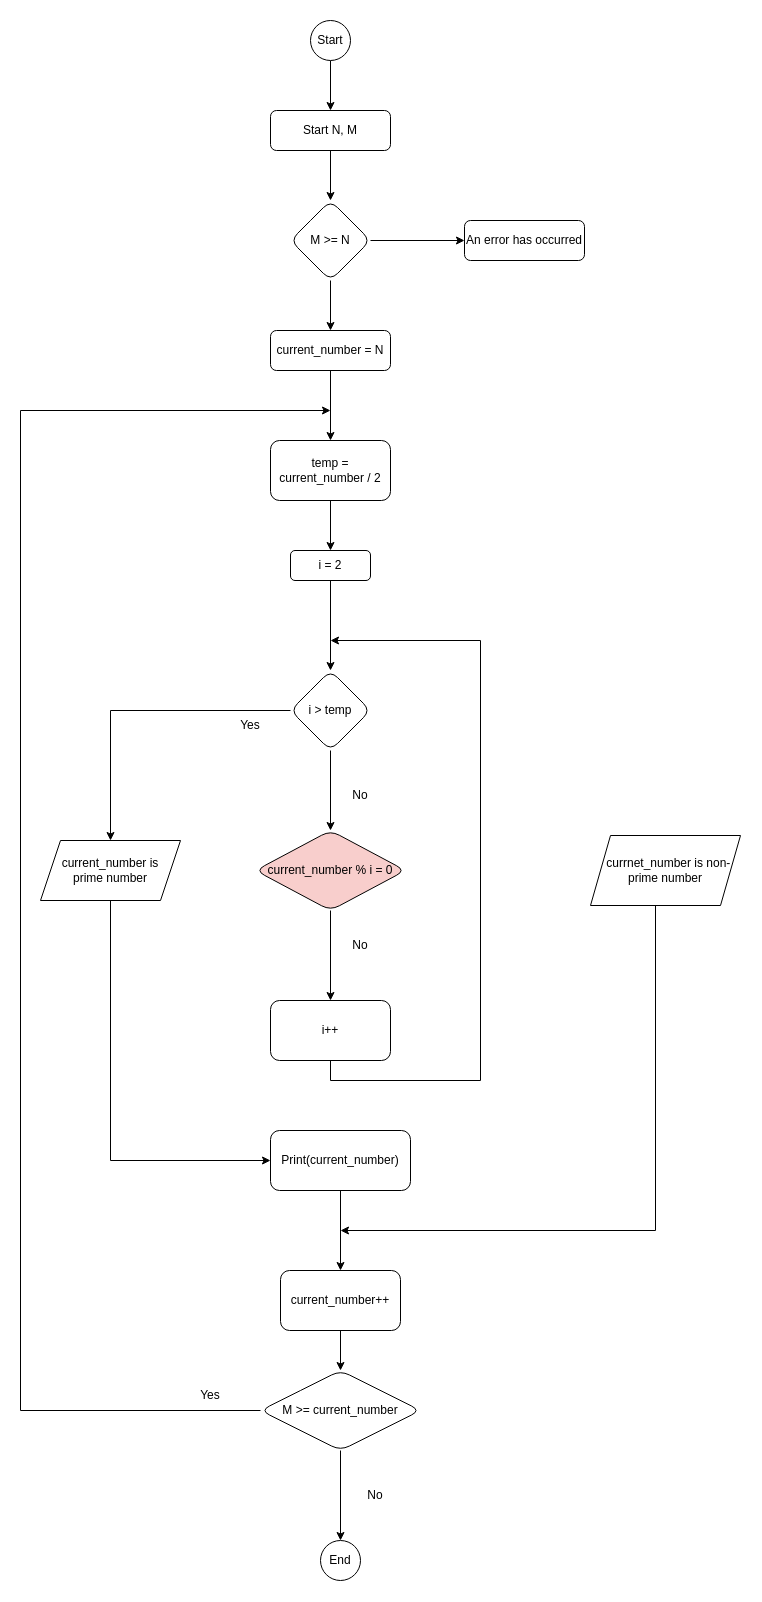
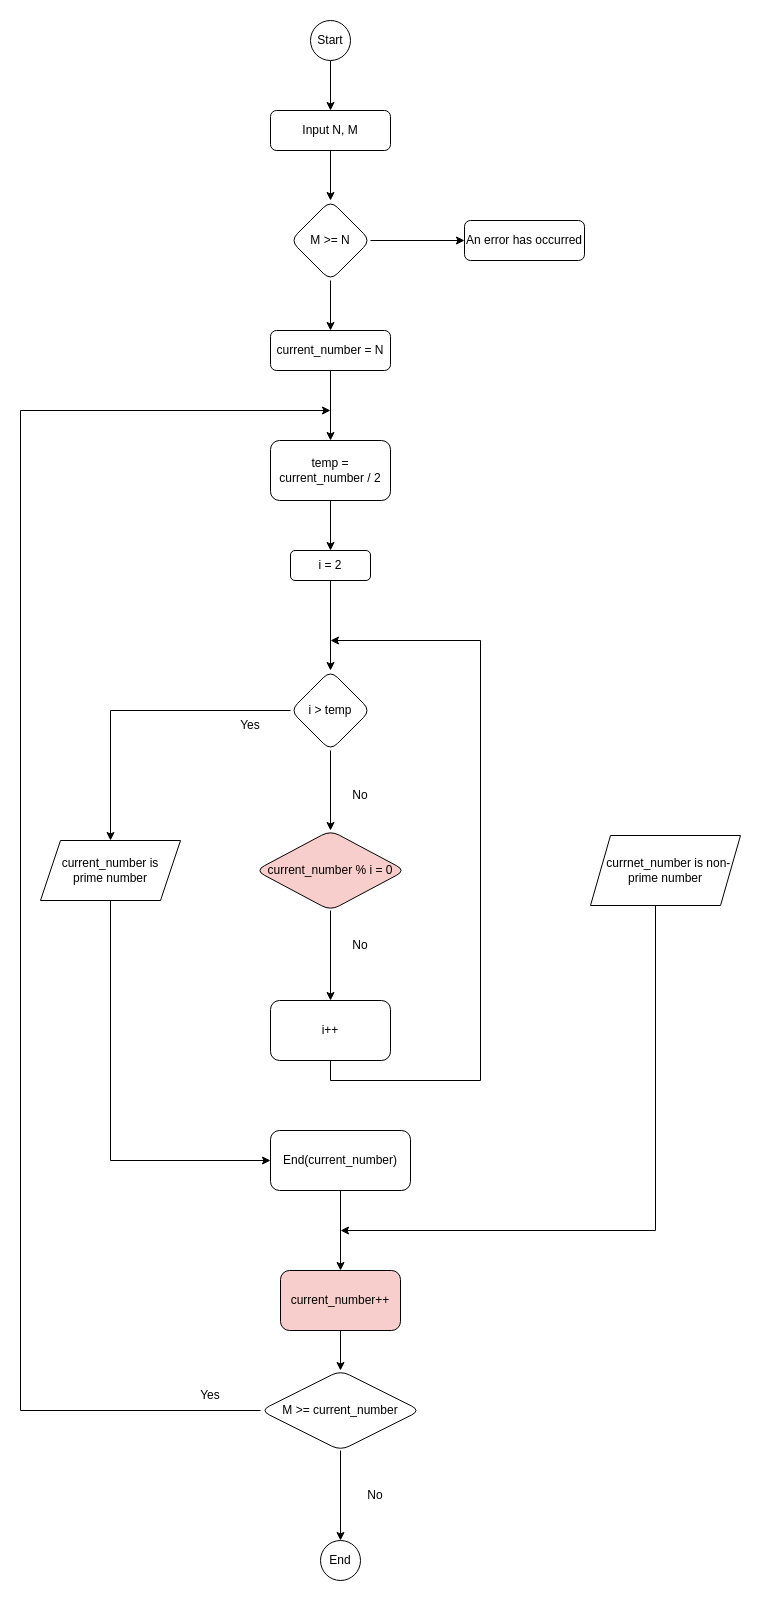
node "Start N, M": label "Start N, M" -> "Input N, M"
node "Print(current_number)": label "Print(current_number)" -> "End(current_number)"
node "current_number++": fillcolor #ffffff -> #f8cecc
